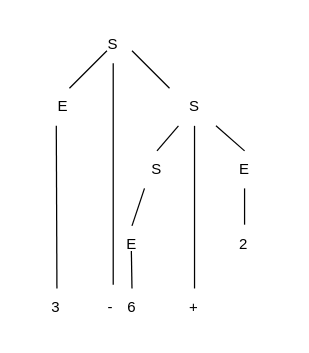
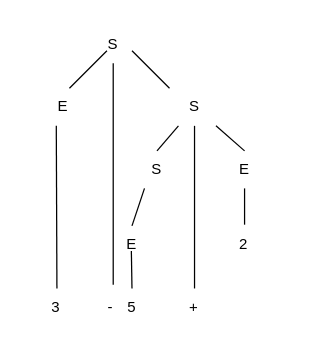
node "6": label "6" -> "5"
